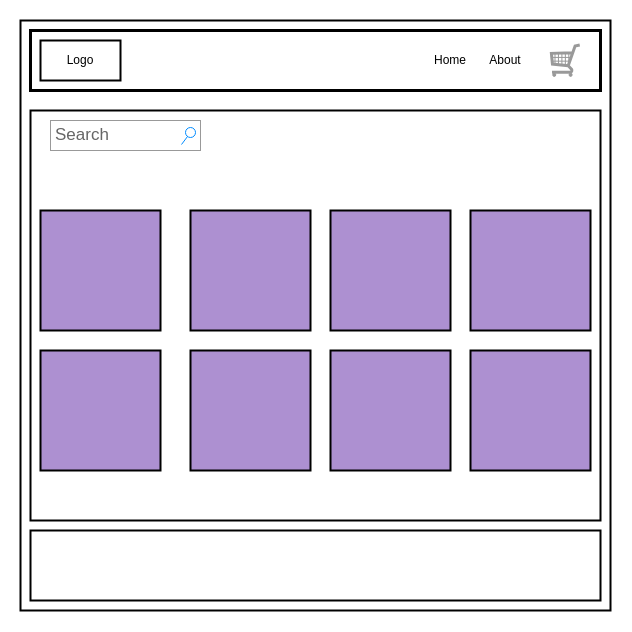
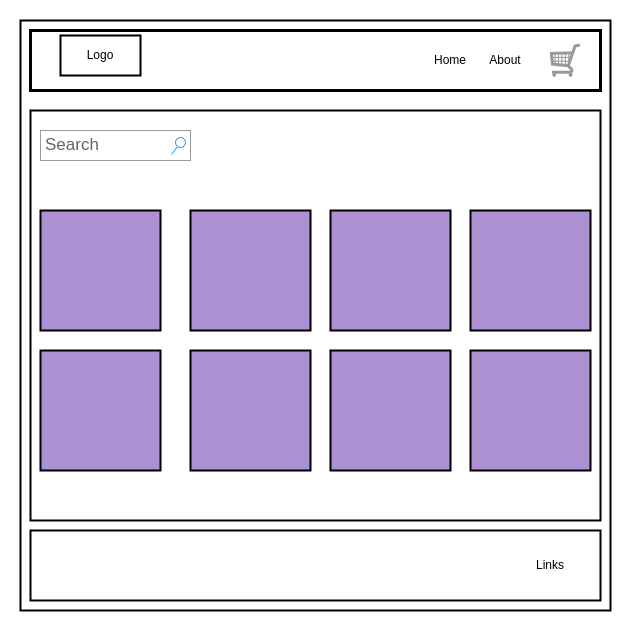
node "Logo": moved (81, 61) -> (101, 56)
node "Search": moved (126, 136) -> (116, 146)
node "Links": added
